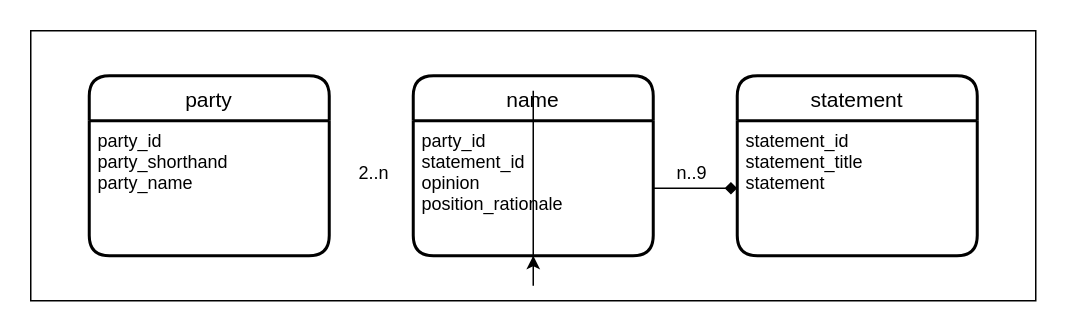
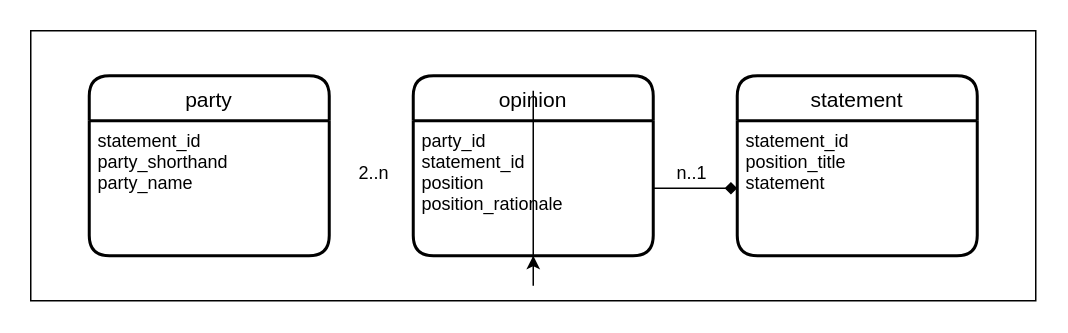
node "name": label "name" -> "opinion"
node "party_id party_shorthand party_name": label "party_id party_shorthand party_name" -> "statement_id party_shorthand party_name"
node "party_id statement_id opinion position_rationale": label "party_id statement_id opinion position_rationale" -> "party_id statement_id position position_rationale"
node "statement_id statement_title statement": label "statement_id statement_title statement" -> "statement_id position_title statement"
node "n..9": label "n..9" -> "n..1"
